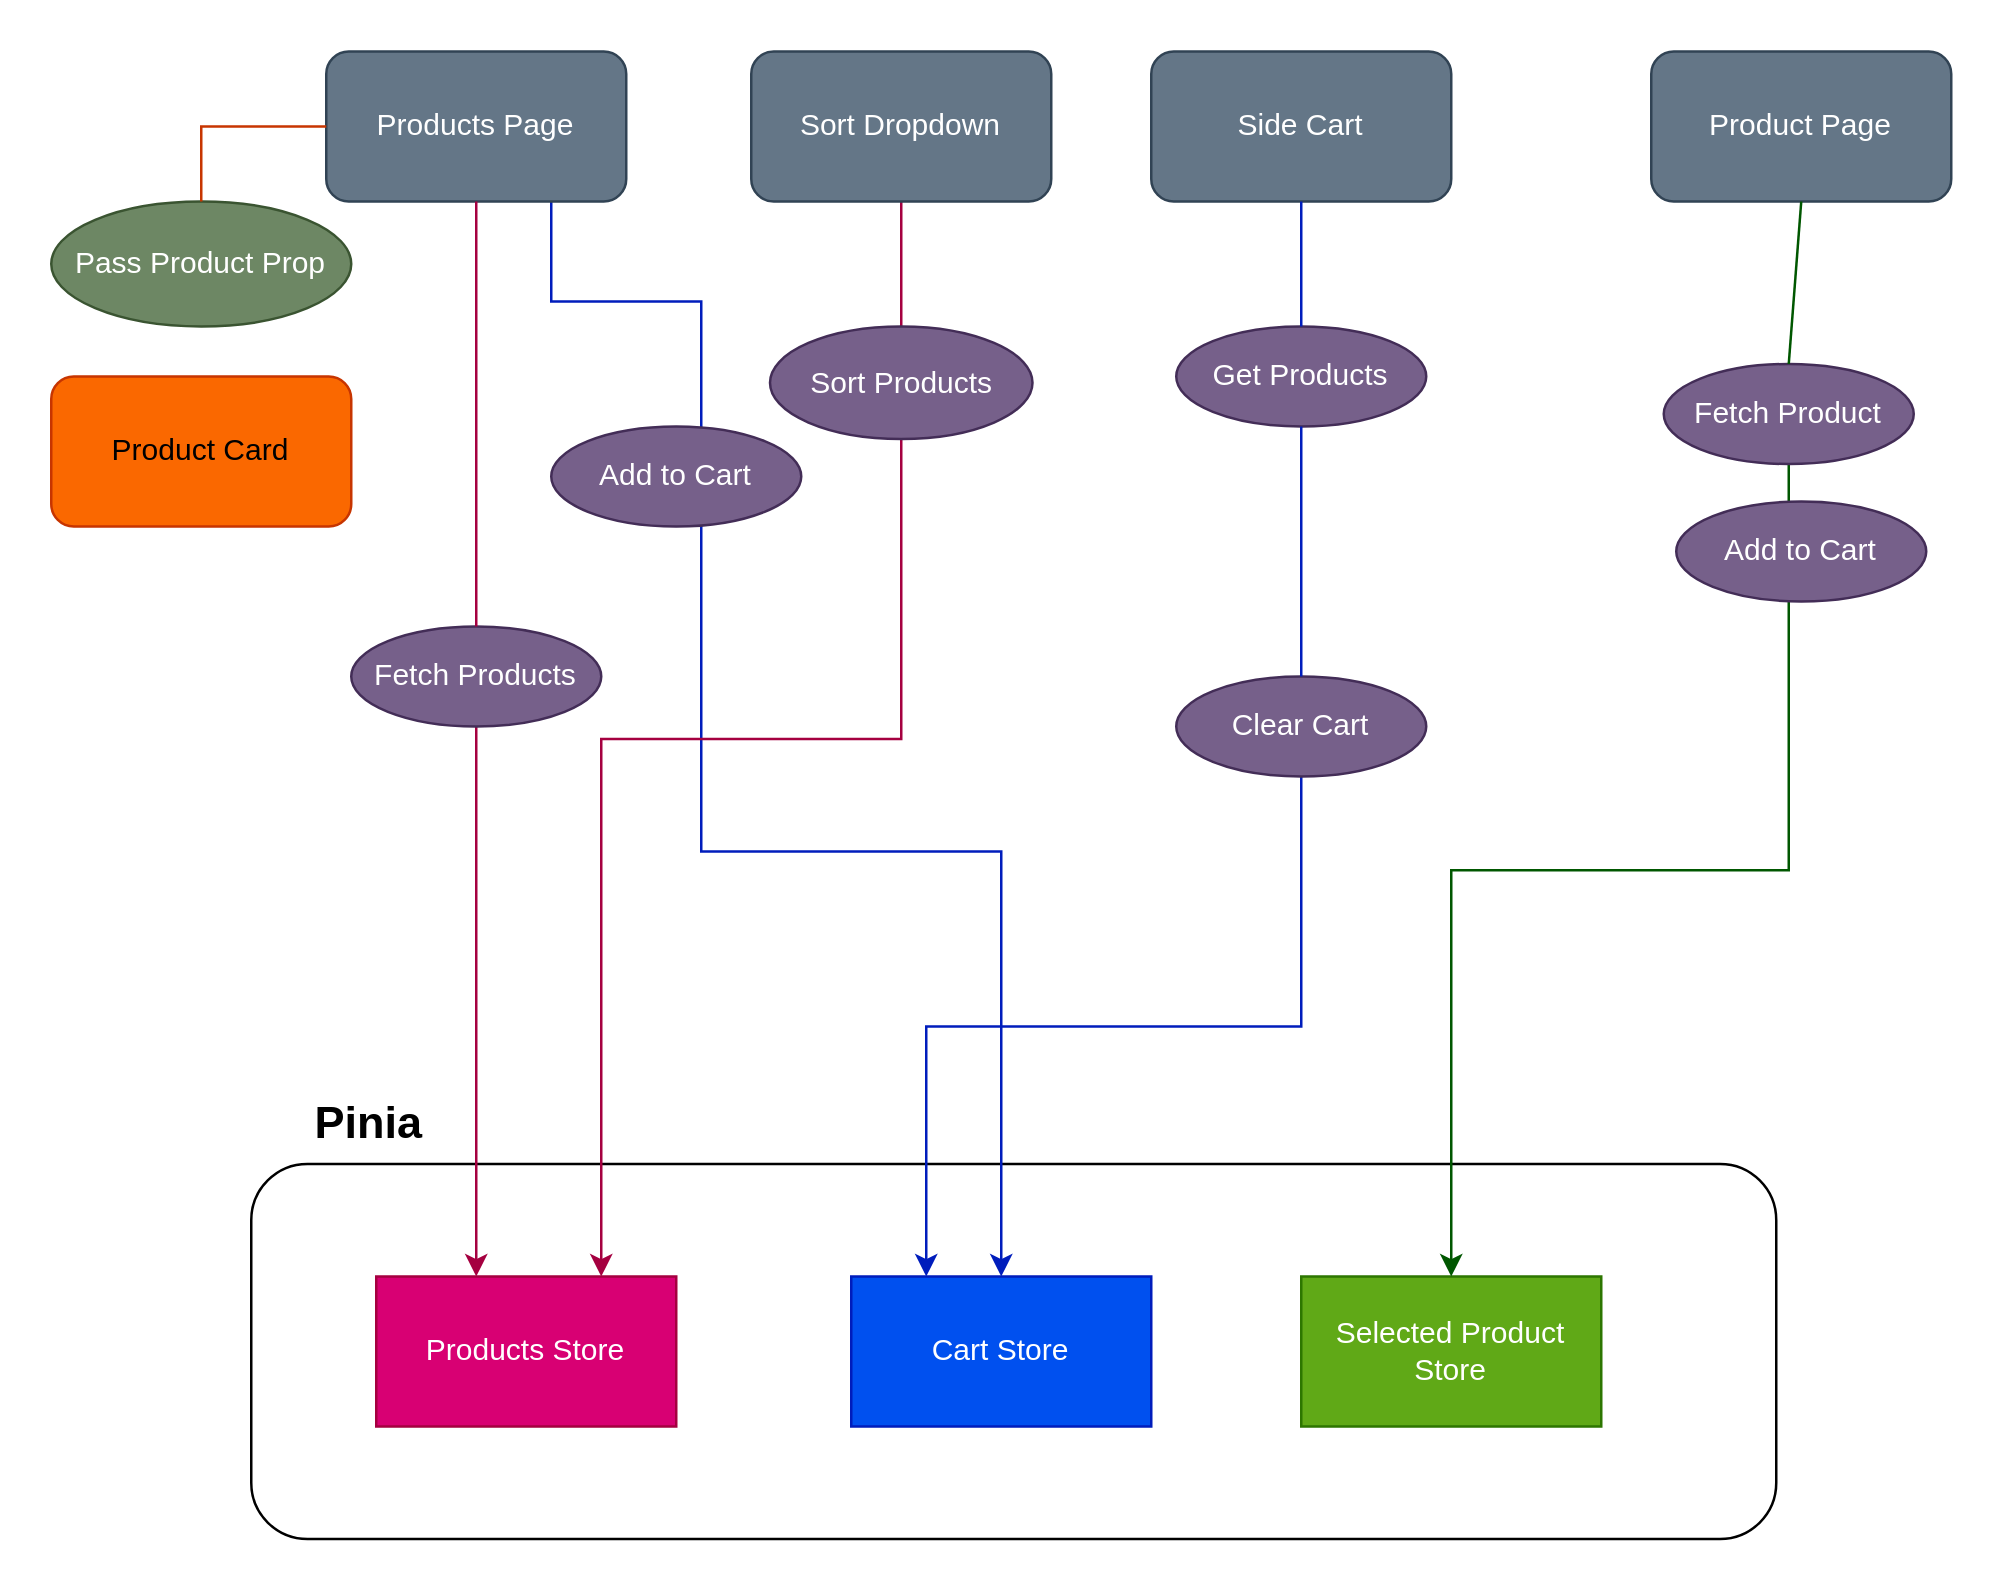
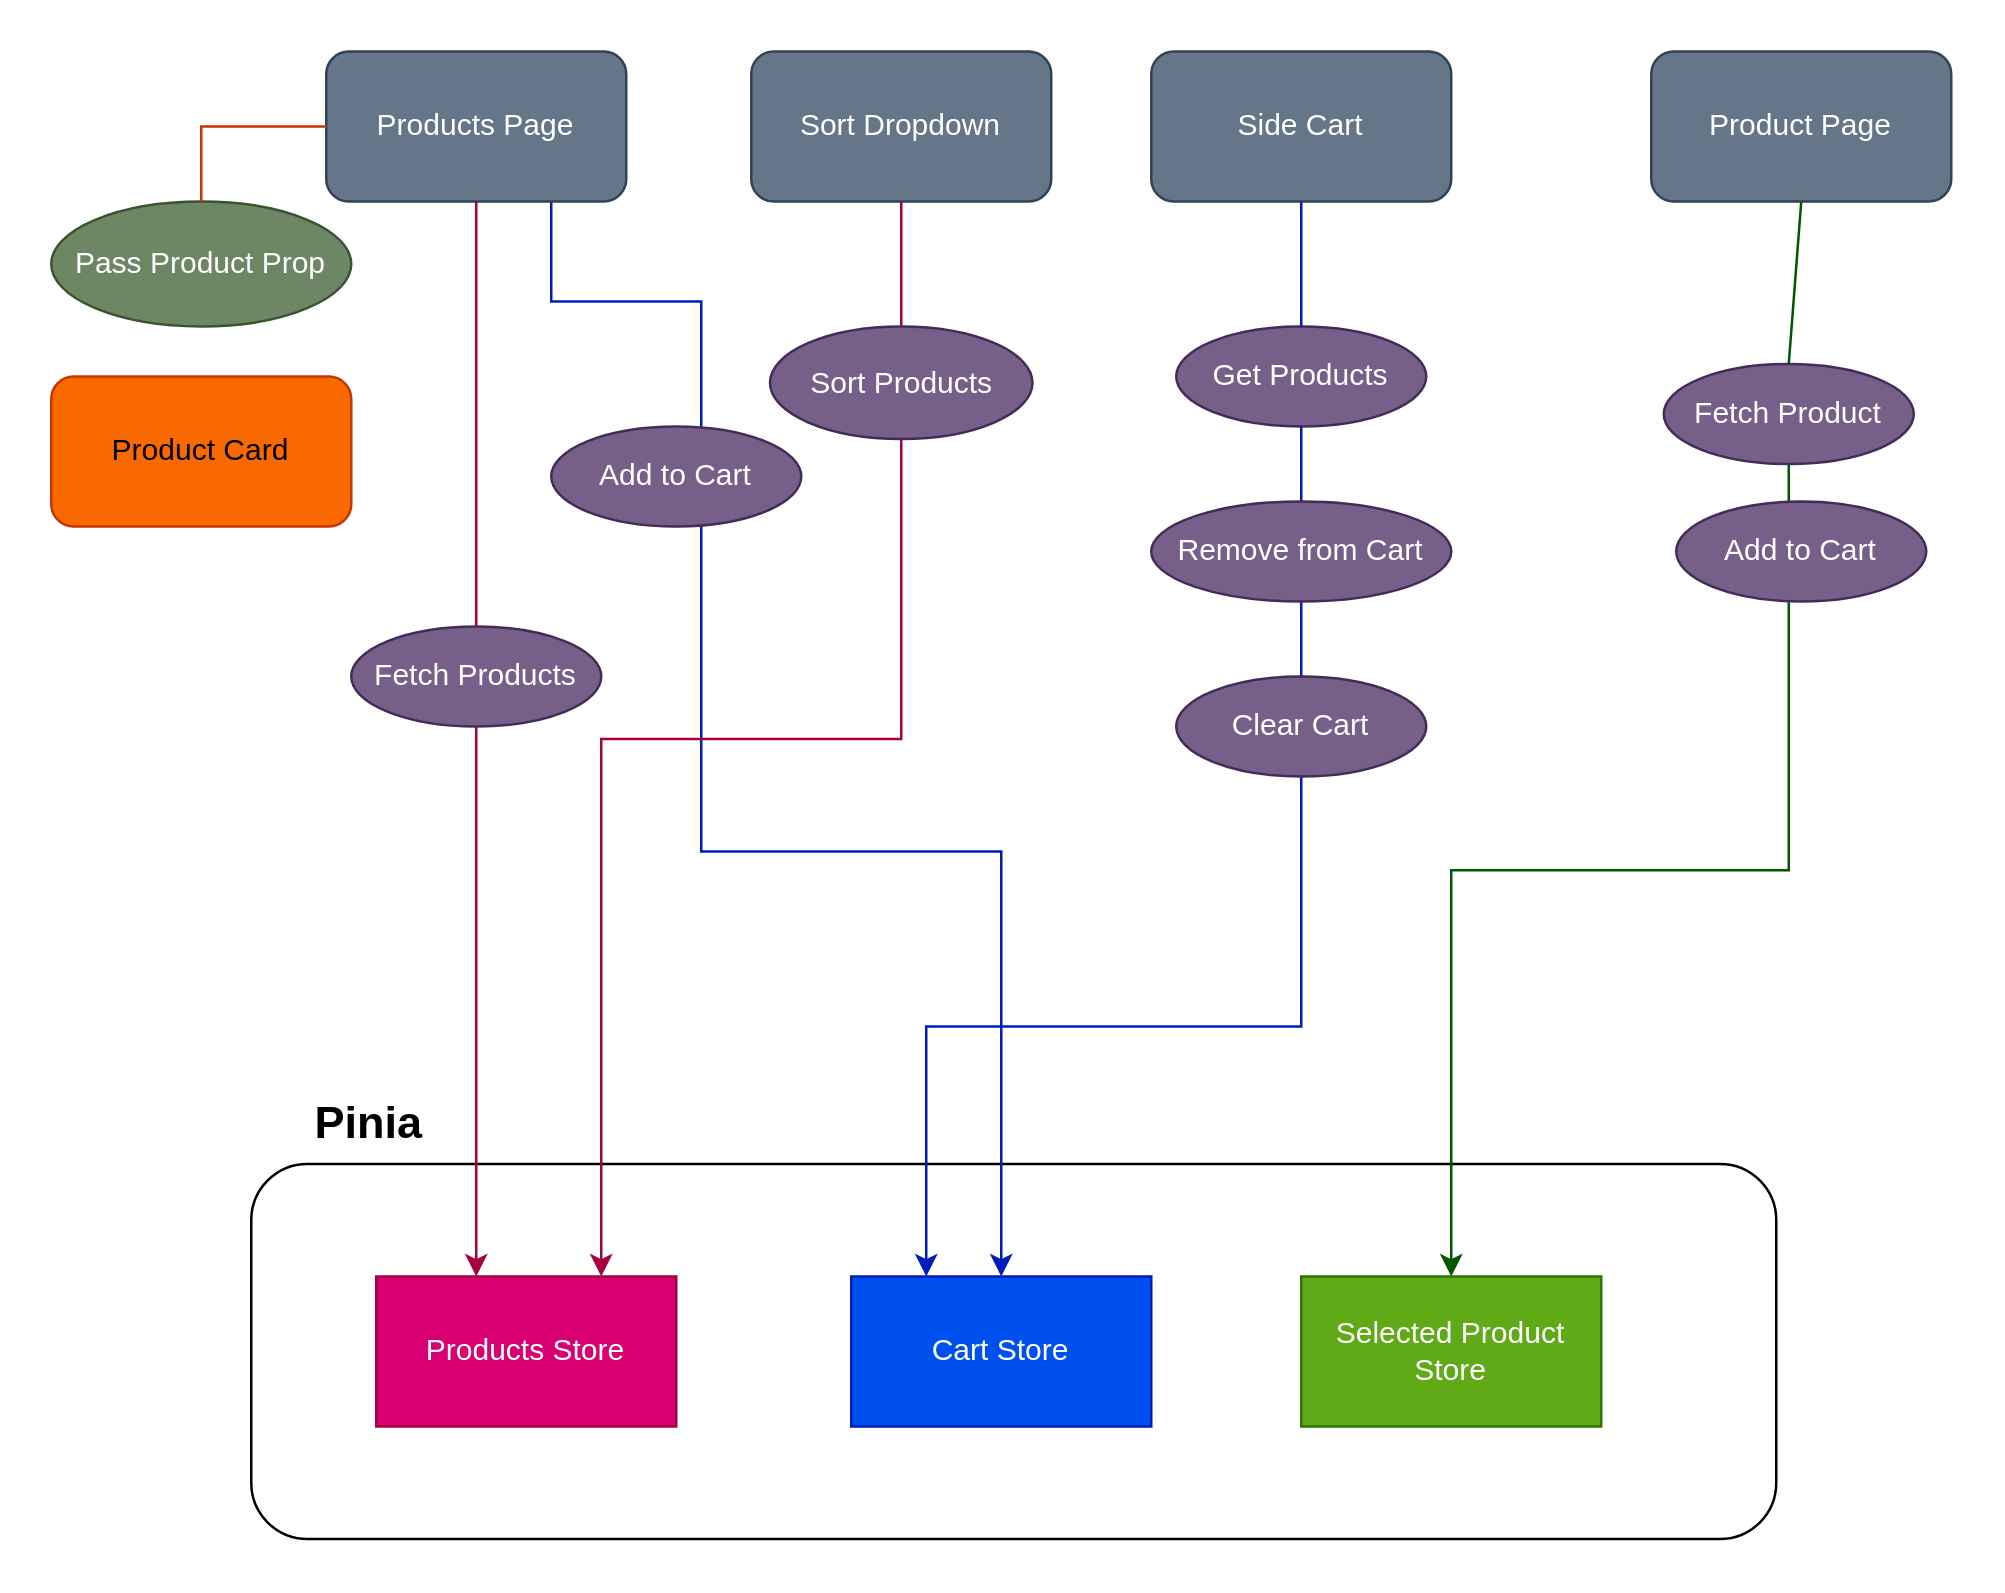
node "Remove from Cart": added
